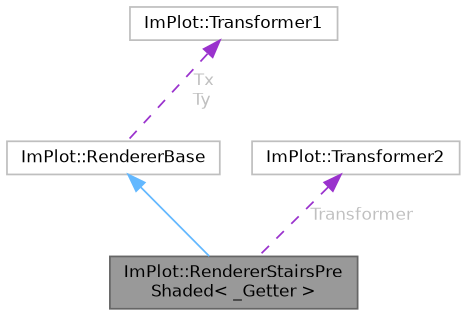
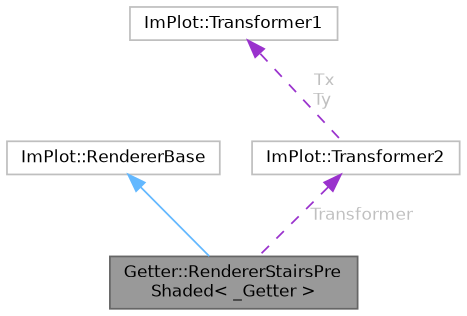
edge "ImPlot::RendererBase" -> "ImPlot::Transformer1": now "ImPlot::Transformer2" -> "ImPlot::Transformer1"
node "ImPlot::RendererStairsPre Shaded< _Getter >": label "ImPlot::RendererStairsPre Shaded< _Getter >" -> "Getter::RendererStairsPre Shaded< _Getter >"
